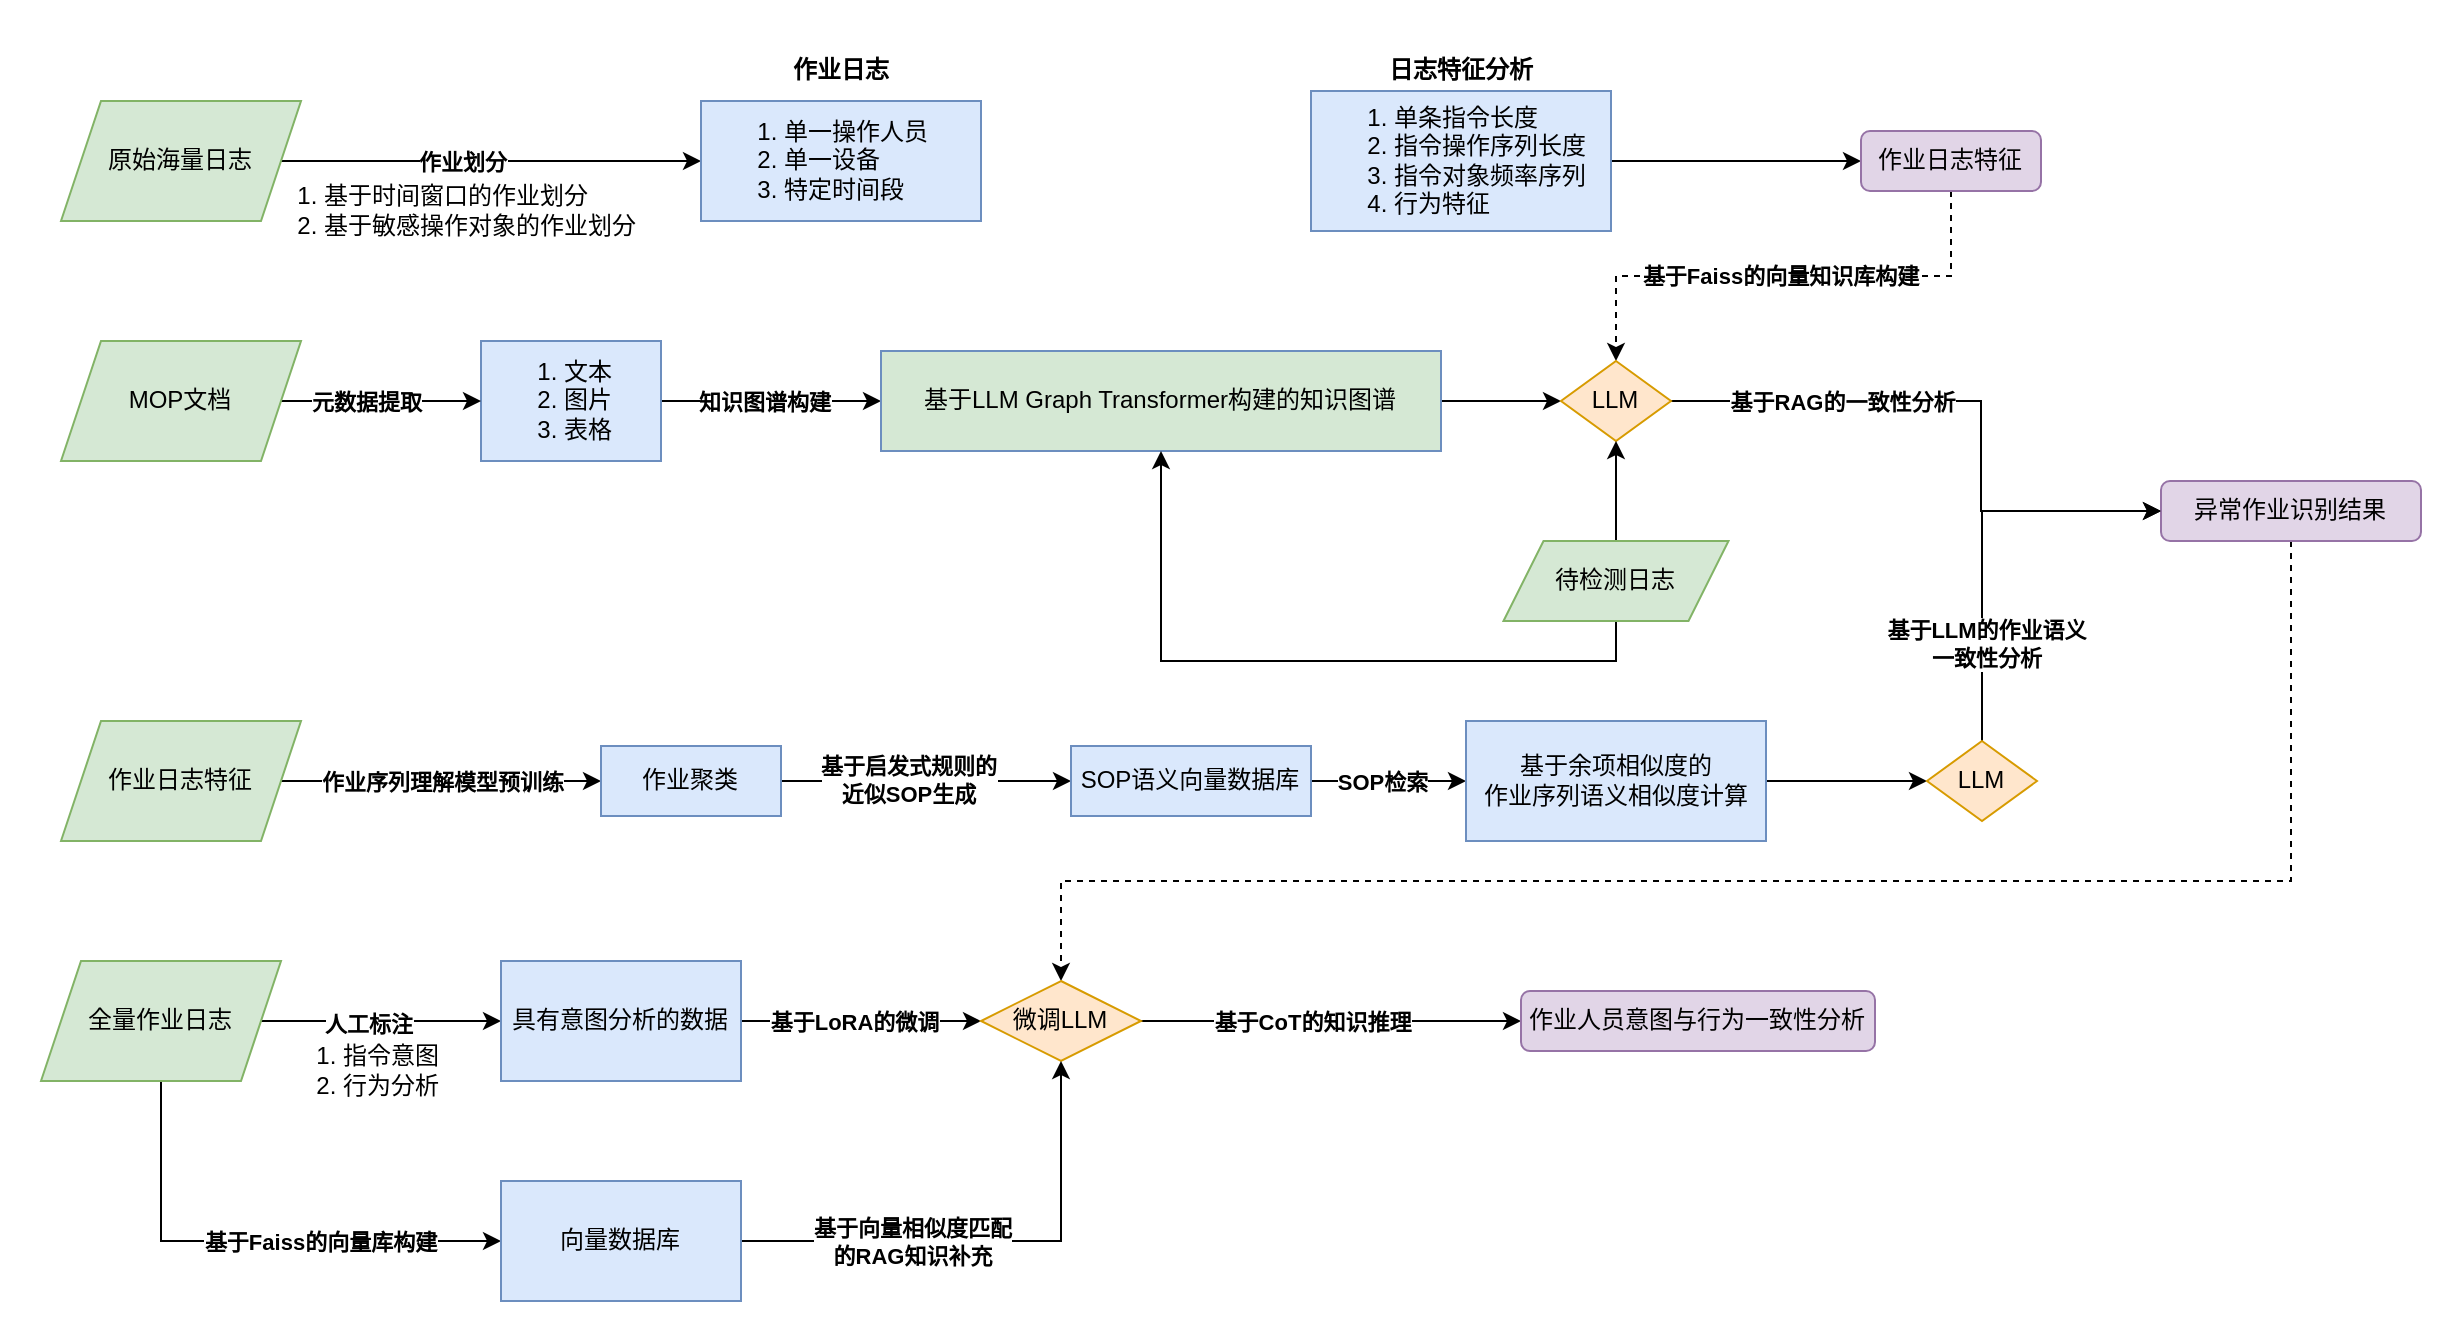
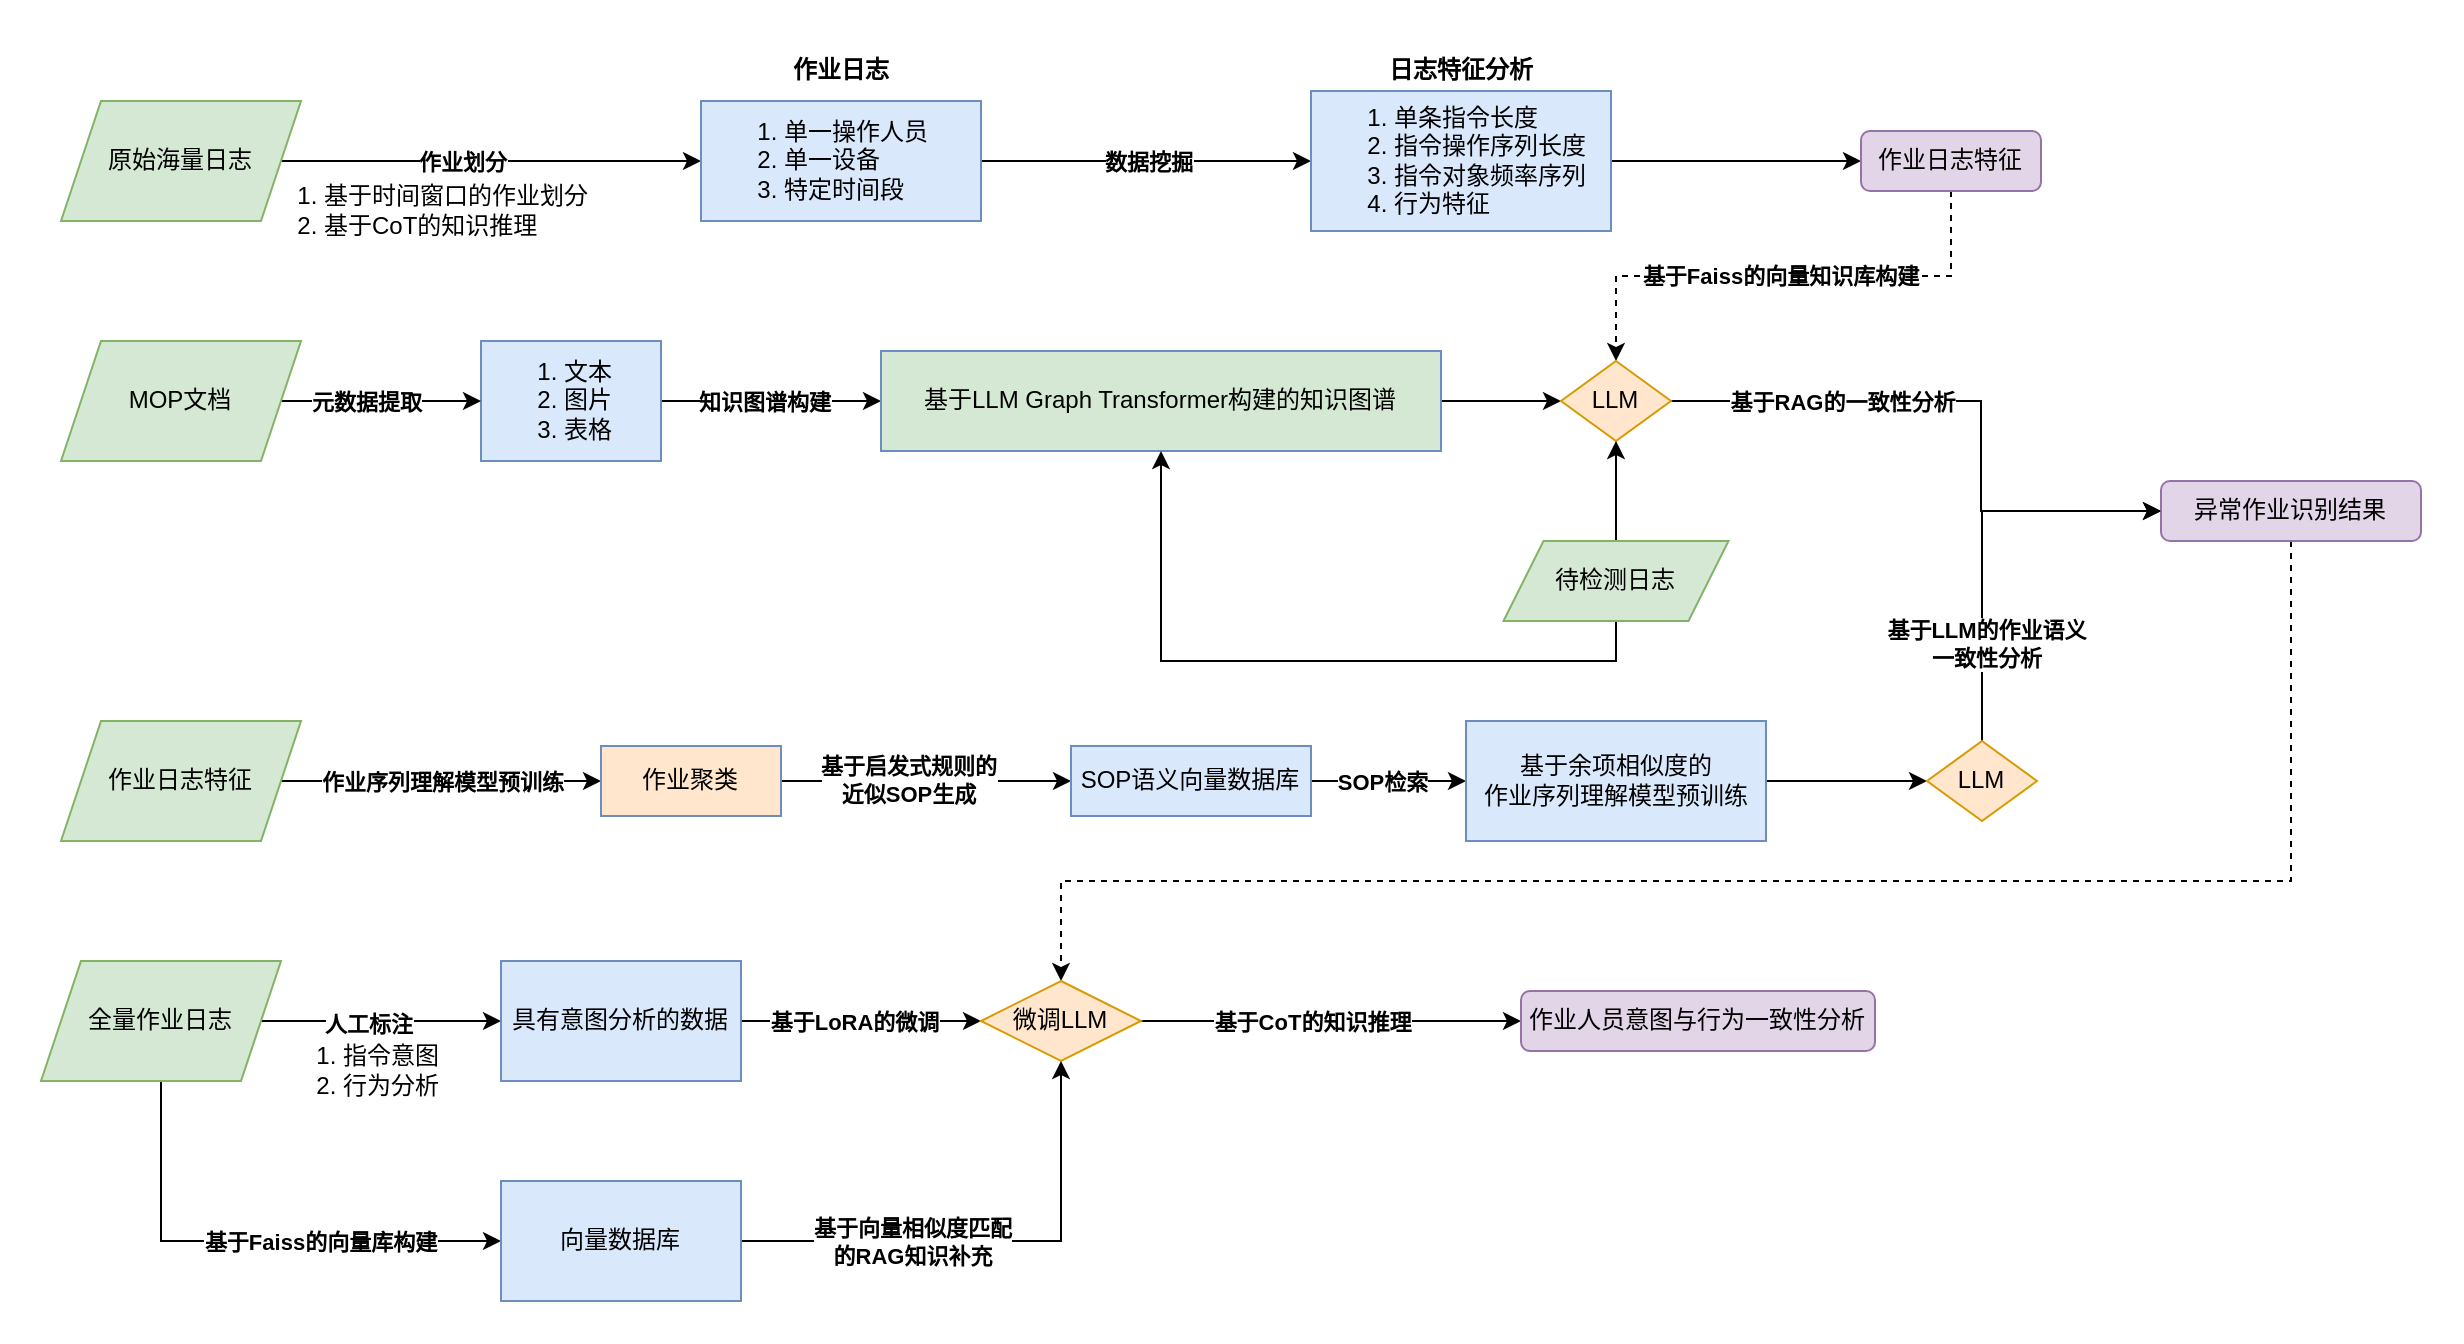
edge "单一操作人员 单一设备 特定时间段" -> "单条指令长度 指令操作序列长度 指令对象频率序列 行为特征": added, label "数据挖掘"
node "基于时间窗口的作业划分 基于敏感操作对象的作业划分": label "基于时间窗口的作业划分 基于敏感操作对象的作业划分" -> "基于时间窗口的作业划分 基于CoT的知识推理"
node "作业聚类": fillcolor #dae8fc -> #ffe6cc
node "基于余项相似度的 作业序列语义相似度计算": label "基于余项相似度的 作业序列语义相似度计算" -> "基于余项相似度的 作业序列理解模型预训练"
